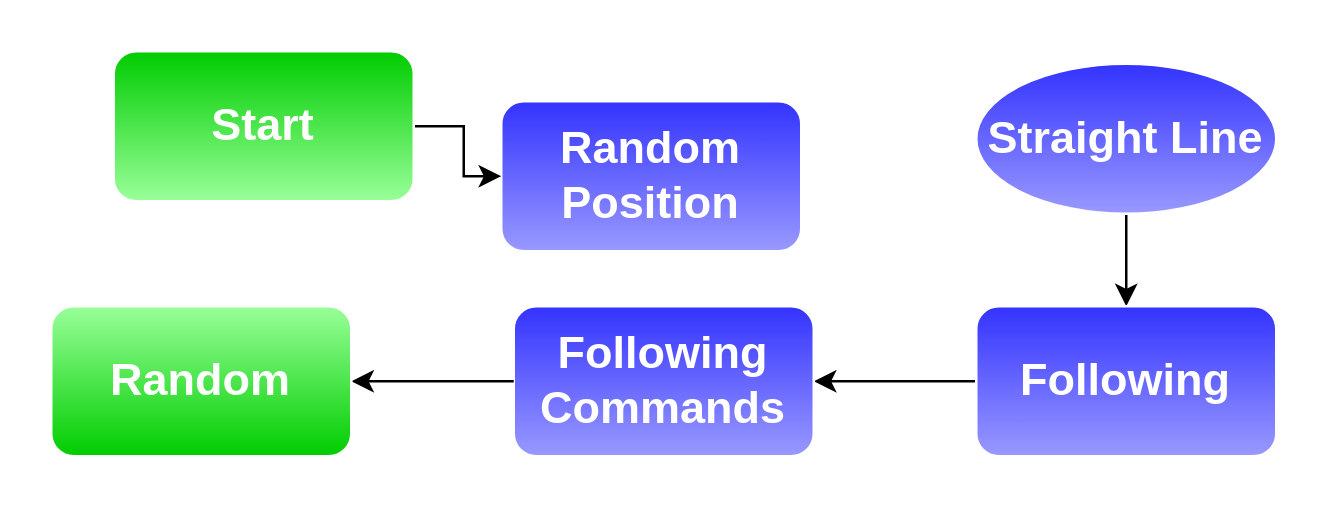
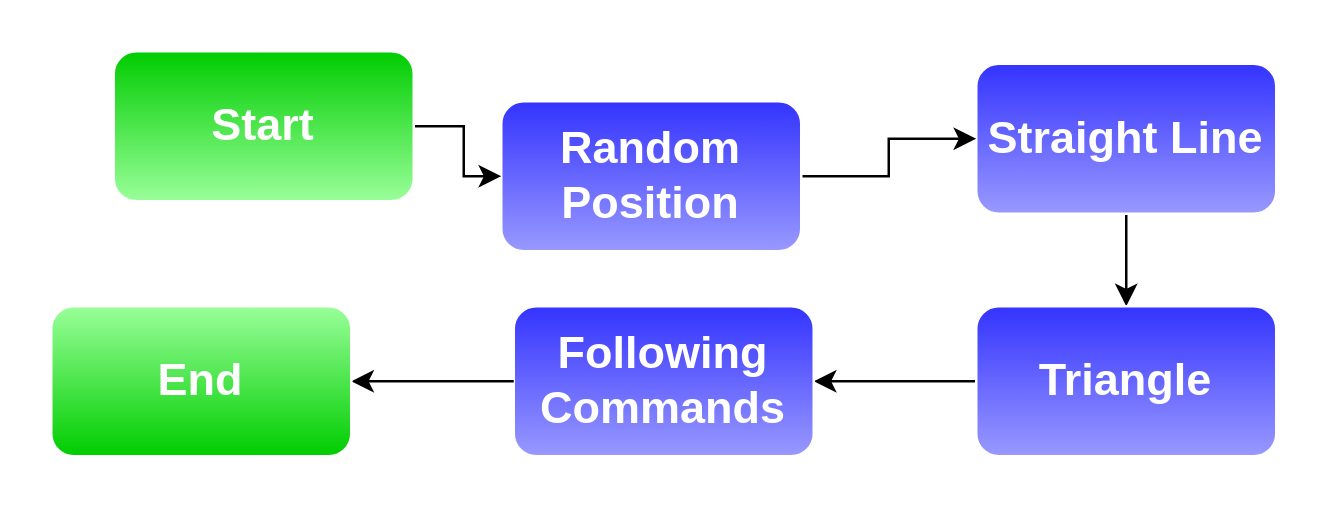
node "Straight Line": shape ellipse -> rounded rectangle
edge "Random Position" -> "Straight Line": added
node "Random": label "Random" -> "End"
node "Following": label "Following" -> "Triangle"
